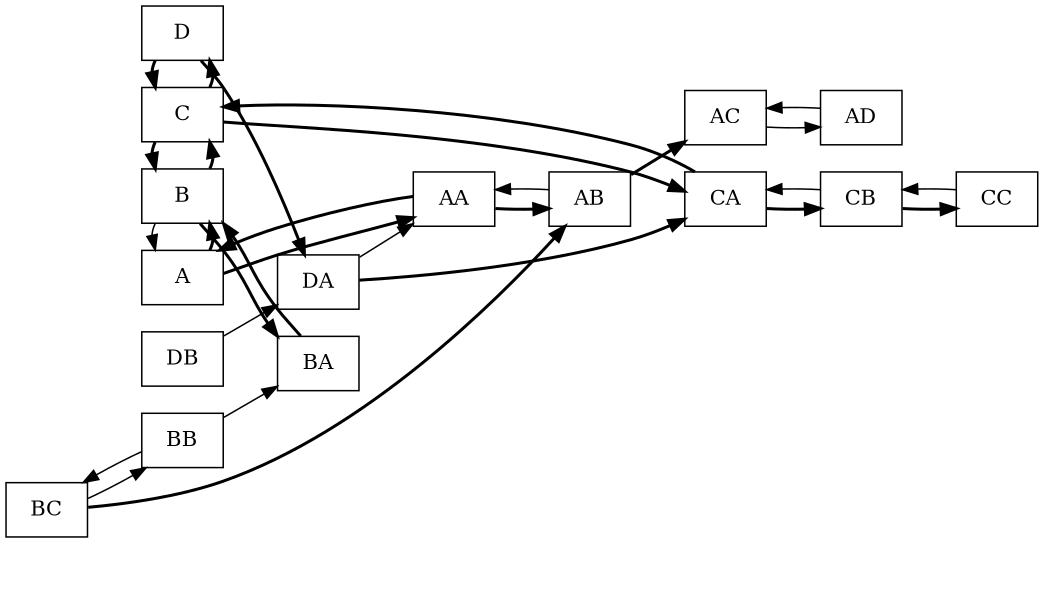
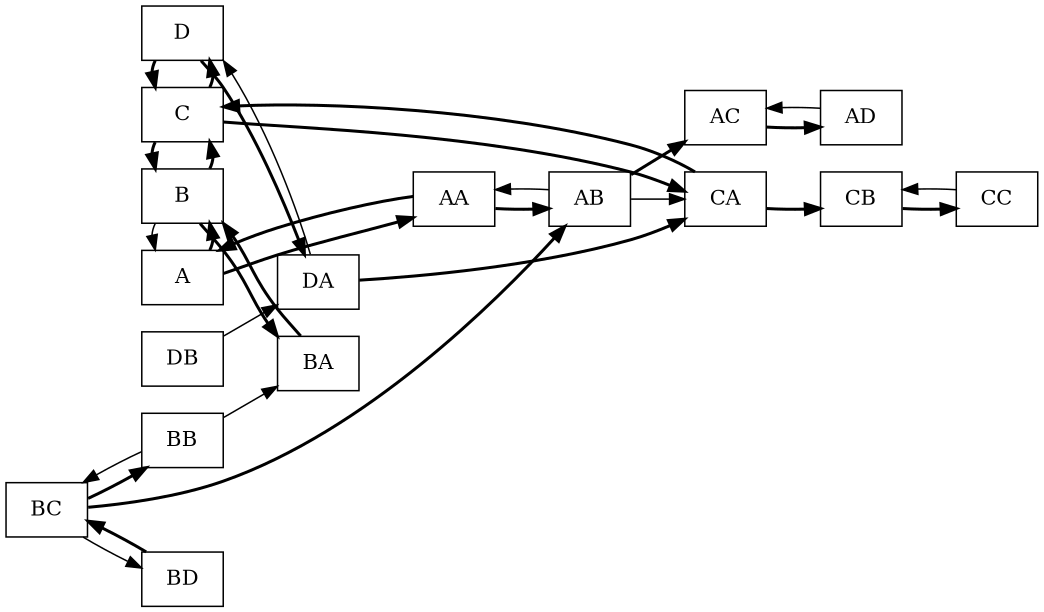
edge "AC" -> "AD": style solid -> bold
edge "CB" -> "CA": now "AB" -> "CA"
edge "DA" -> "AA": now "DA" -> "D"
edge "BC" -> "BB": style solid -> bold
node "BD": added
